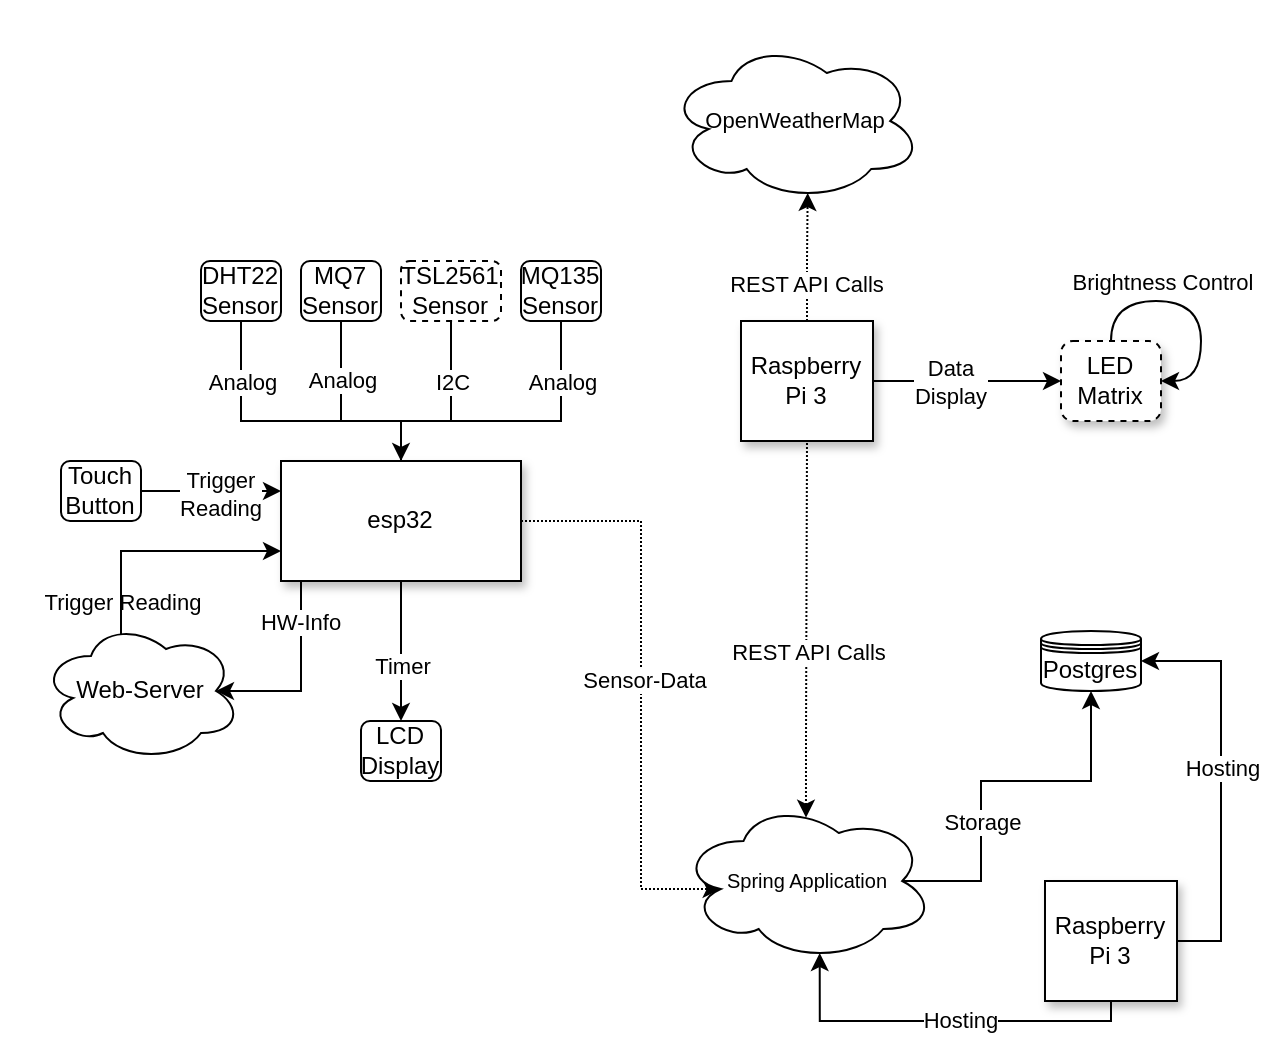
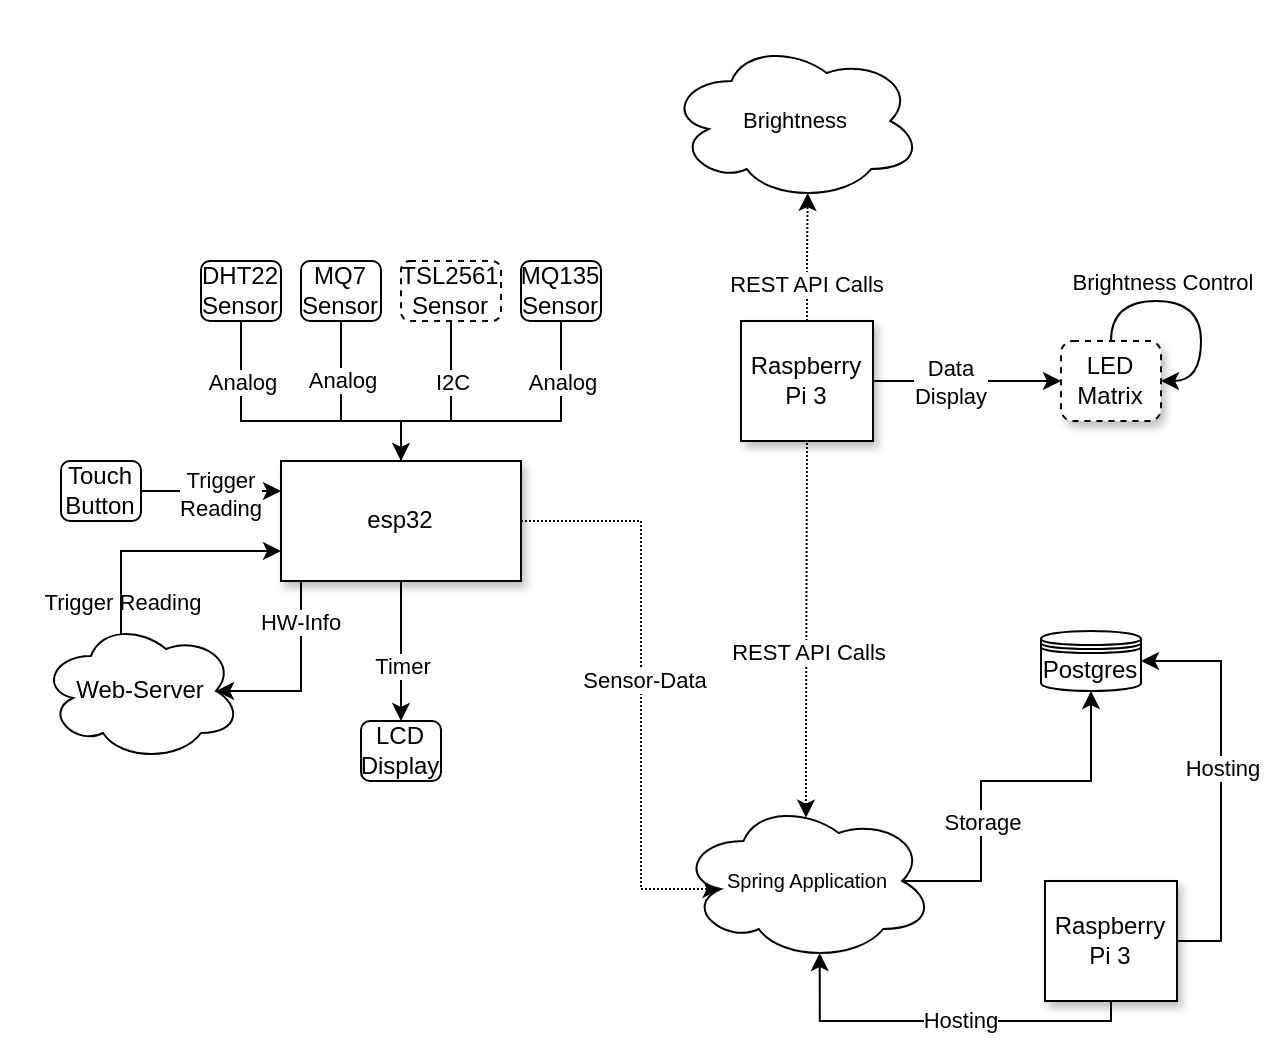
node "OpenWeatherMap": label "OpenWeatherMap" -> "Brightness"
